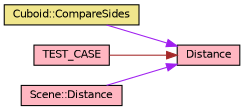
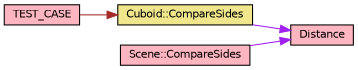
edge "TEST_CASE" -> "Distance": now "TEST_CASE" -> "Cuboid::CompareSides"
node "Scene::Distance": label "Scene::Distance" -> "Scene::CompareSides"
